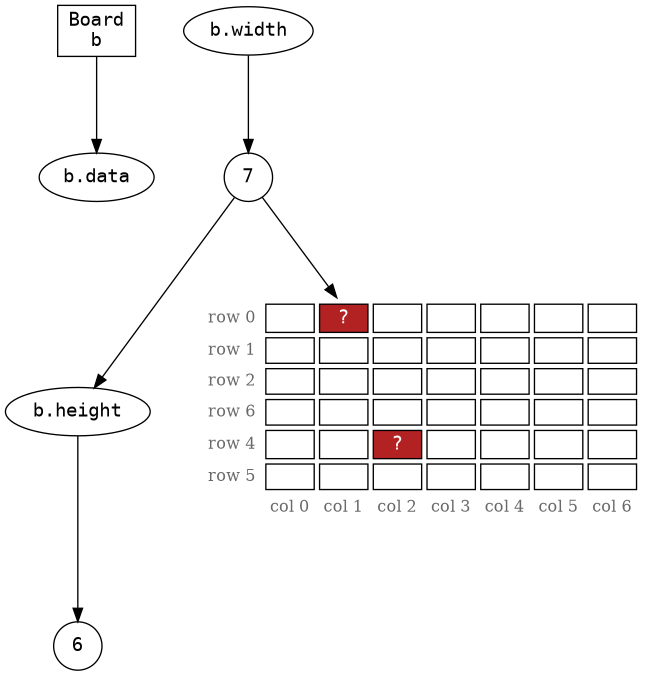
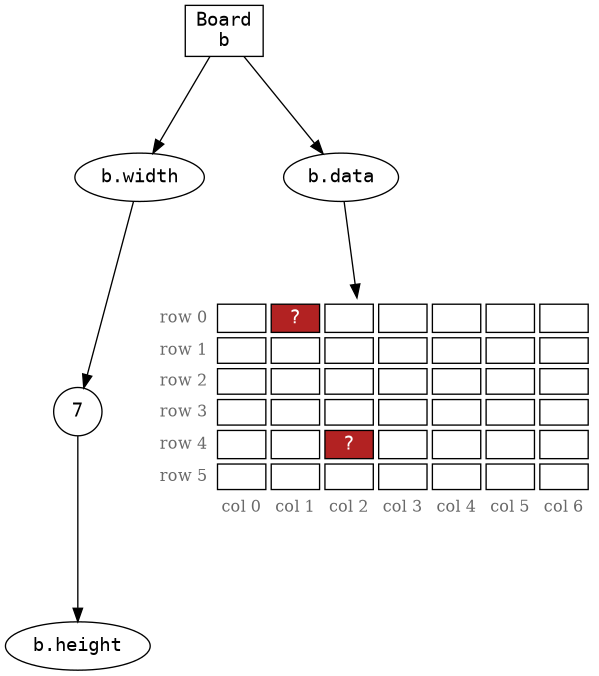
edge "Board" -> "b.width": added
edge "7" -> "row 0": now "b.data" -> "row 0"
node "row 0": text "row 6" -> "row 3"
node "6": removed
